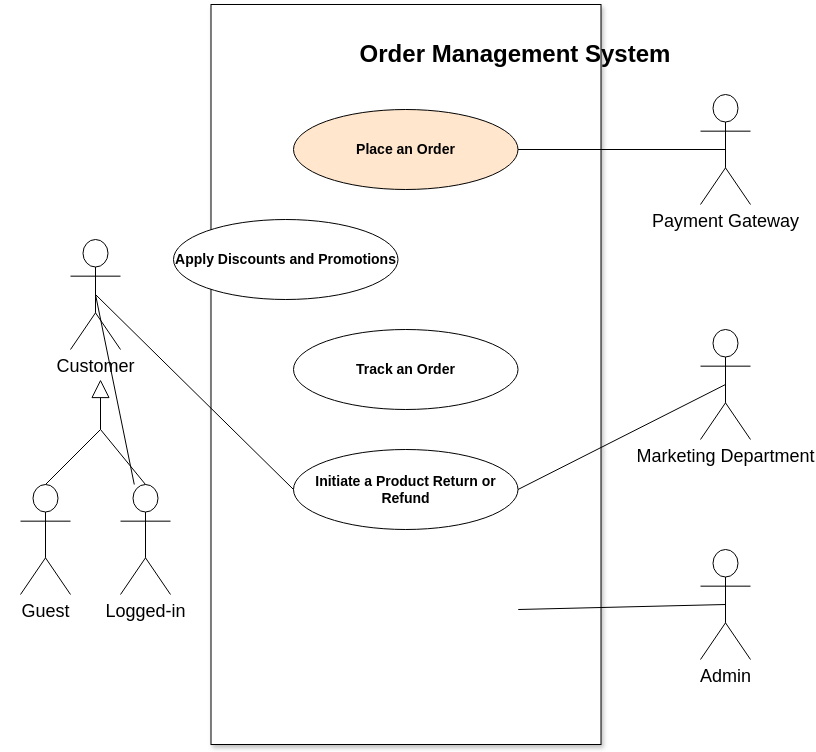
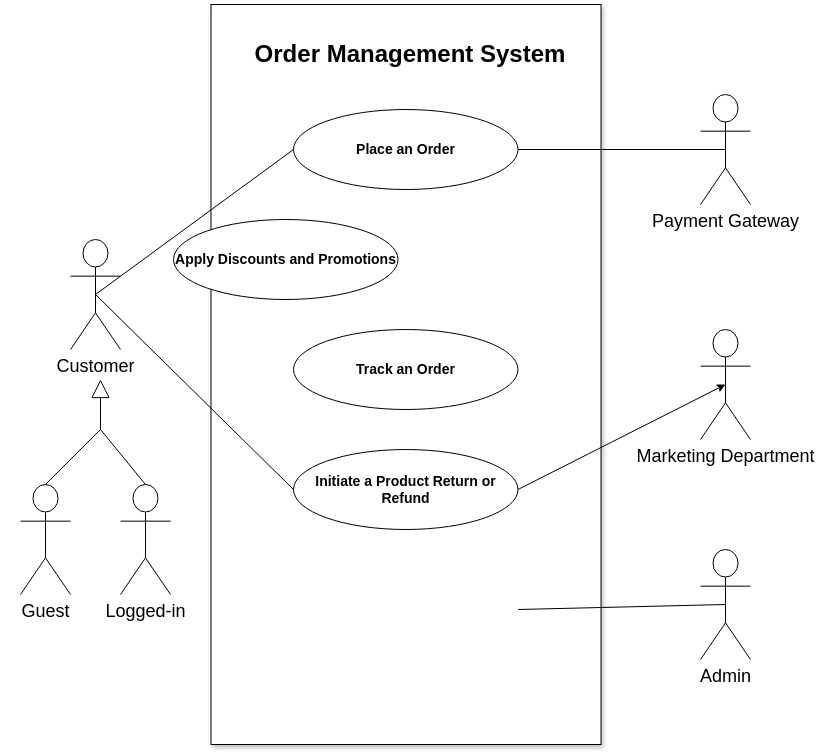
node "Order Management System": moved (516, 55) -> (411, 55)
node "Place an Order": fillcolor #ffe6cc -> #ffffff
edge "Marketing Department" -- "Initiate a Product Return or Refund": arrowhead none -> classic
edge "Customer" -- "Logged-in": now "Customer" -- "Place an Order"
